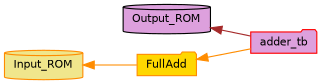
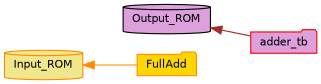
edge "adder_tb" -> "FullAdd": removed
